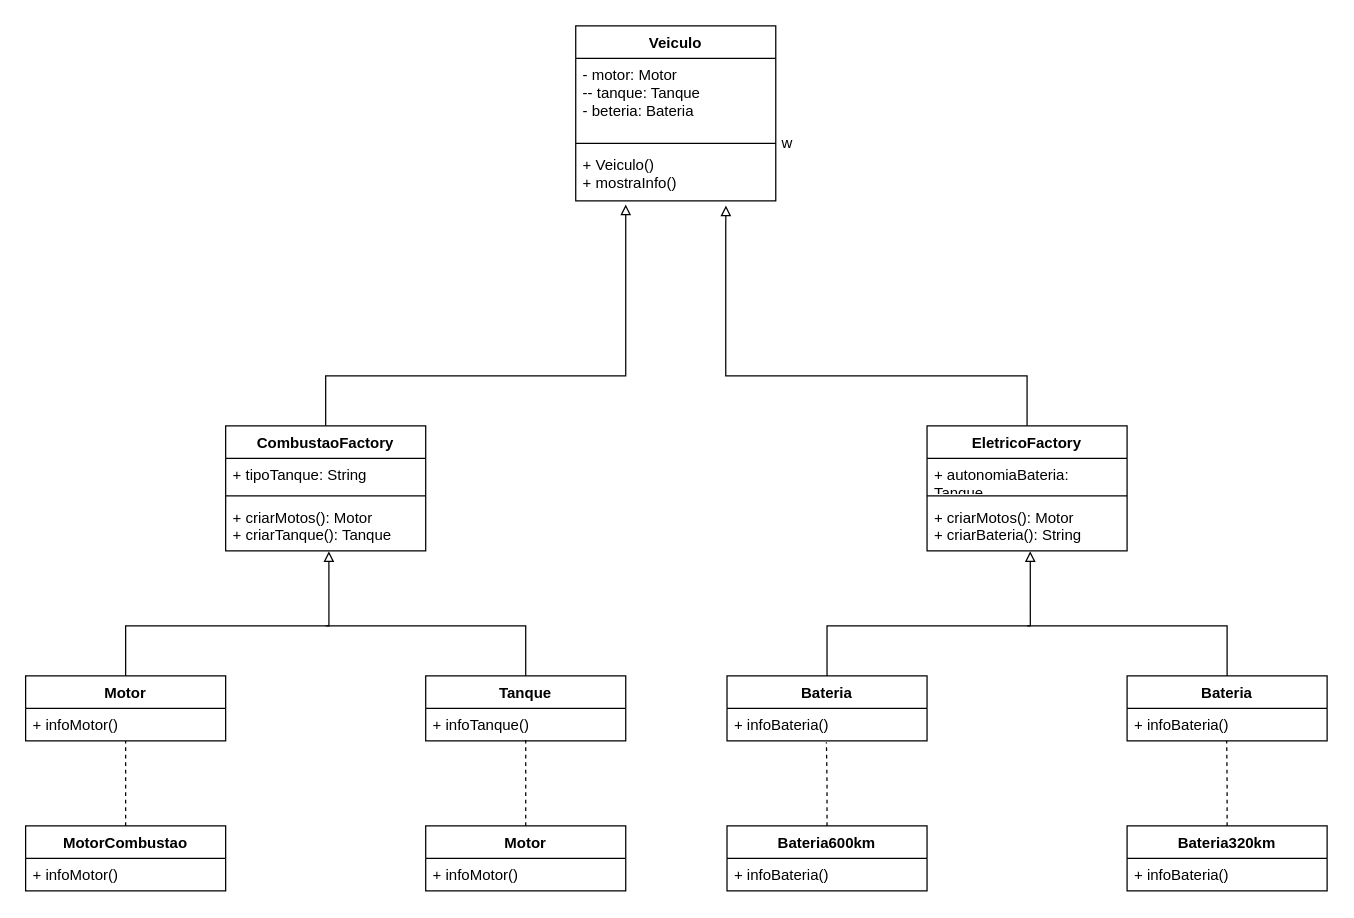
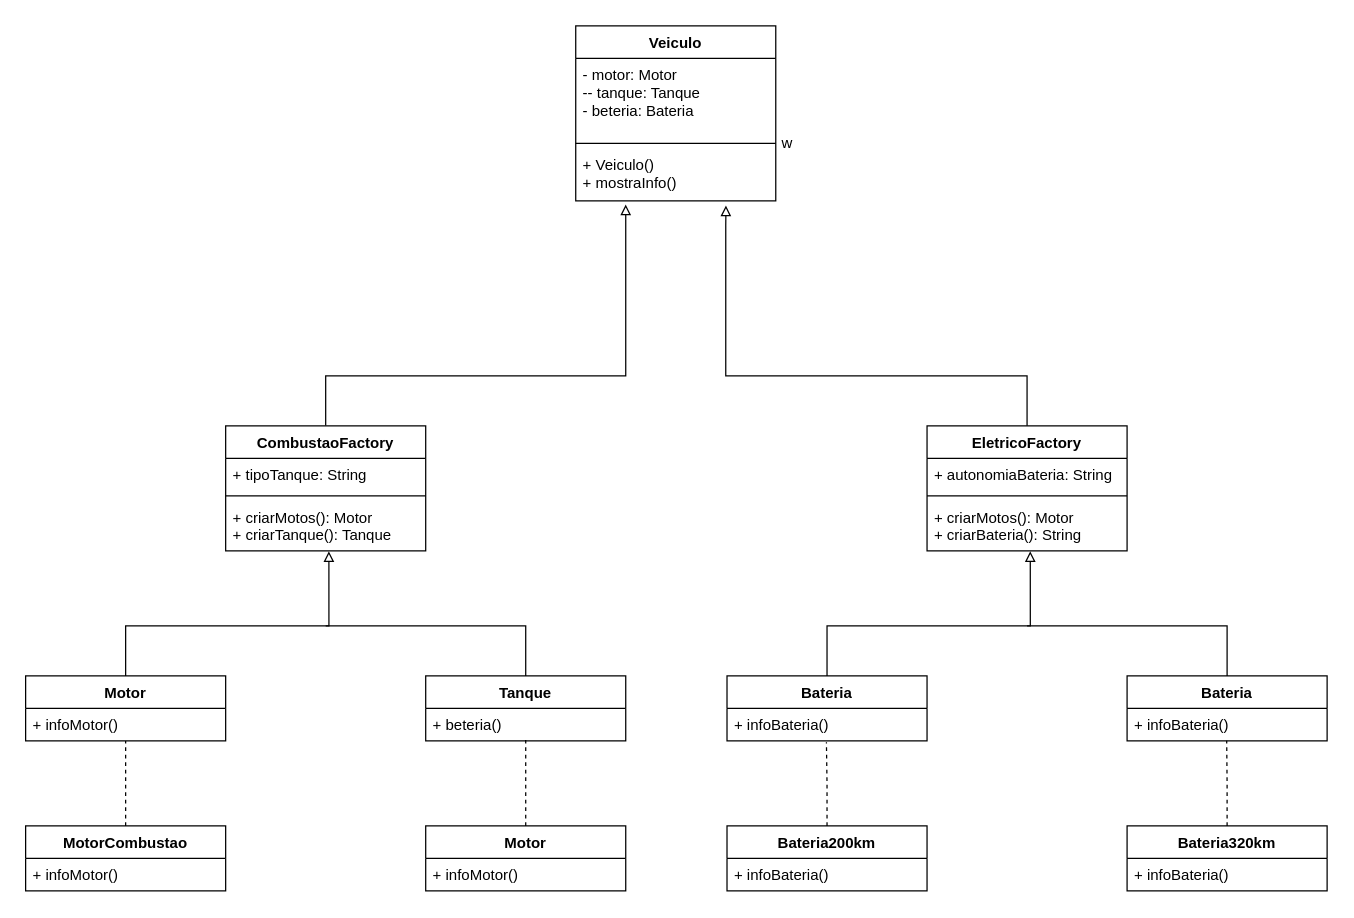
node "+ autonomiaBateria: Tanque": label "+ autonomiaBateria: Tanque" -> "+ autonomiaBateria: String"
node "+ infoTanque()": label "+ infoTanque()" -> "+ beteria()"
node "Bateria600km": label "Bateria600km" -> "Bateria200km"
